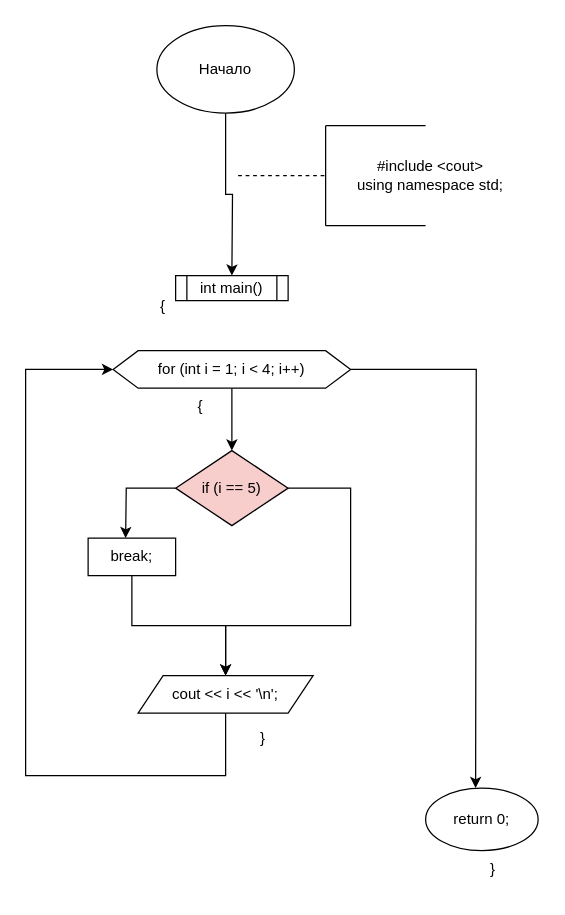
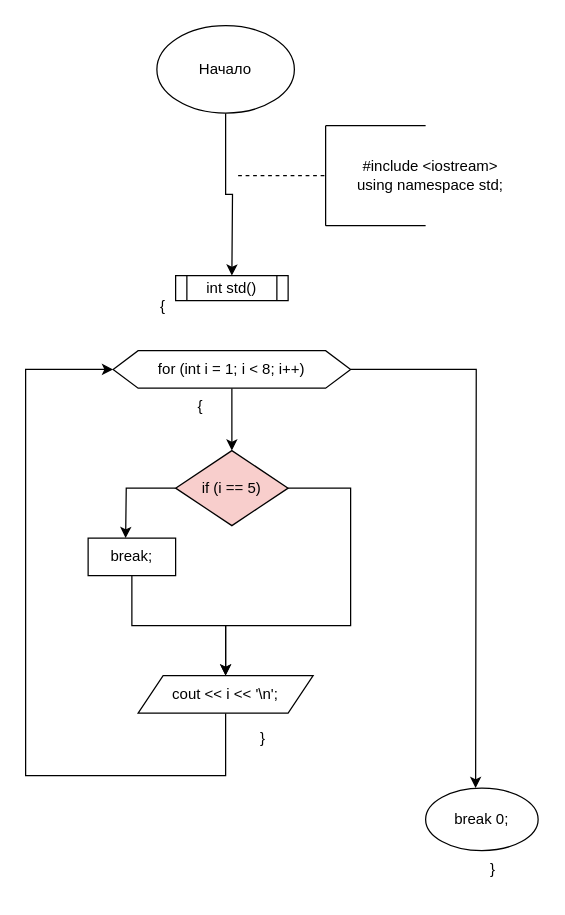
node "#include <cout> using namespace std;": label "#include <cout> using namespace std;" -> "#include <iostream> using namespace std;"
node "int main()": label "int main()" -> "int std()"
node "for (int i = 1; i < 4; i++)": label "for (int i = 1; i < 4; i++)" -> "for (int i = 1; i < 8; i++)"
node "return 0;": label "return 0;" -> "break 0;"
